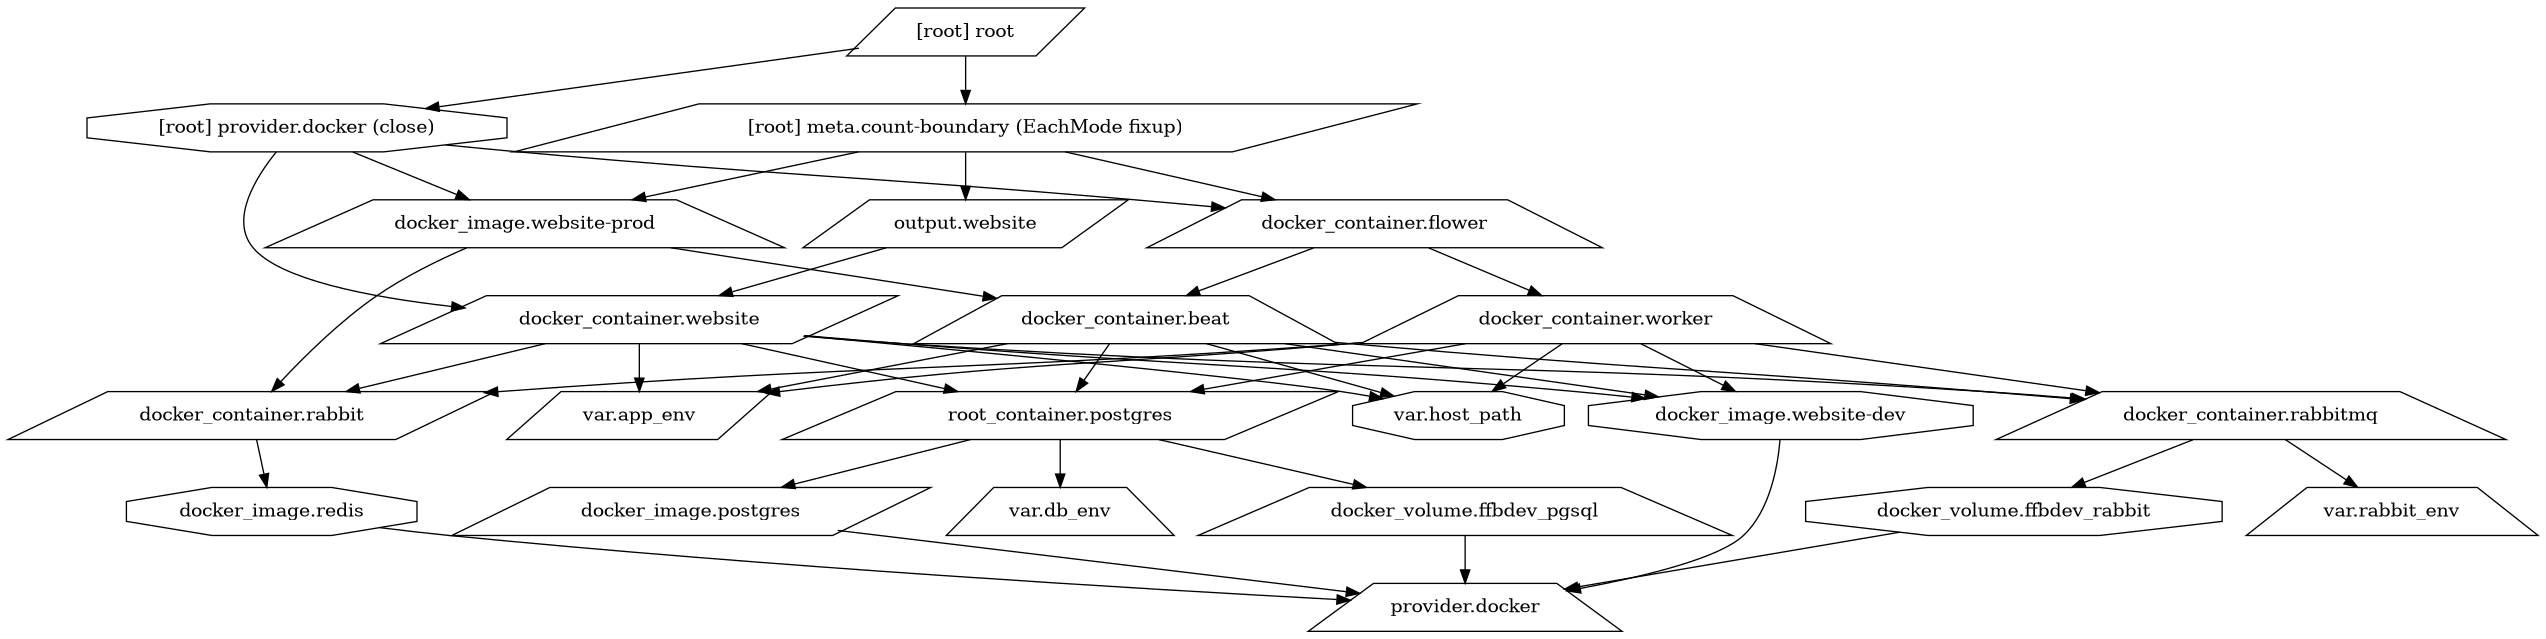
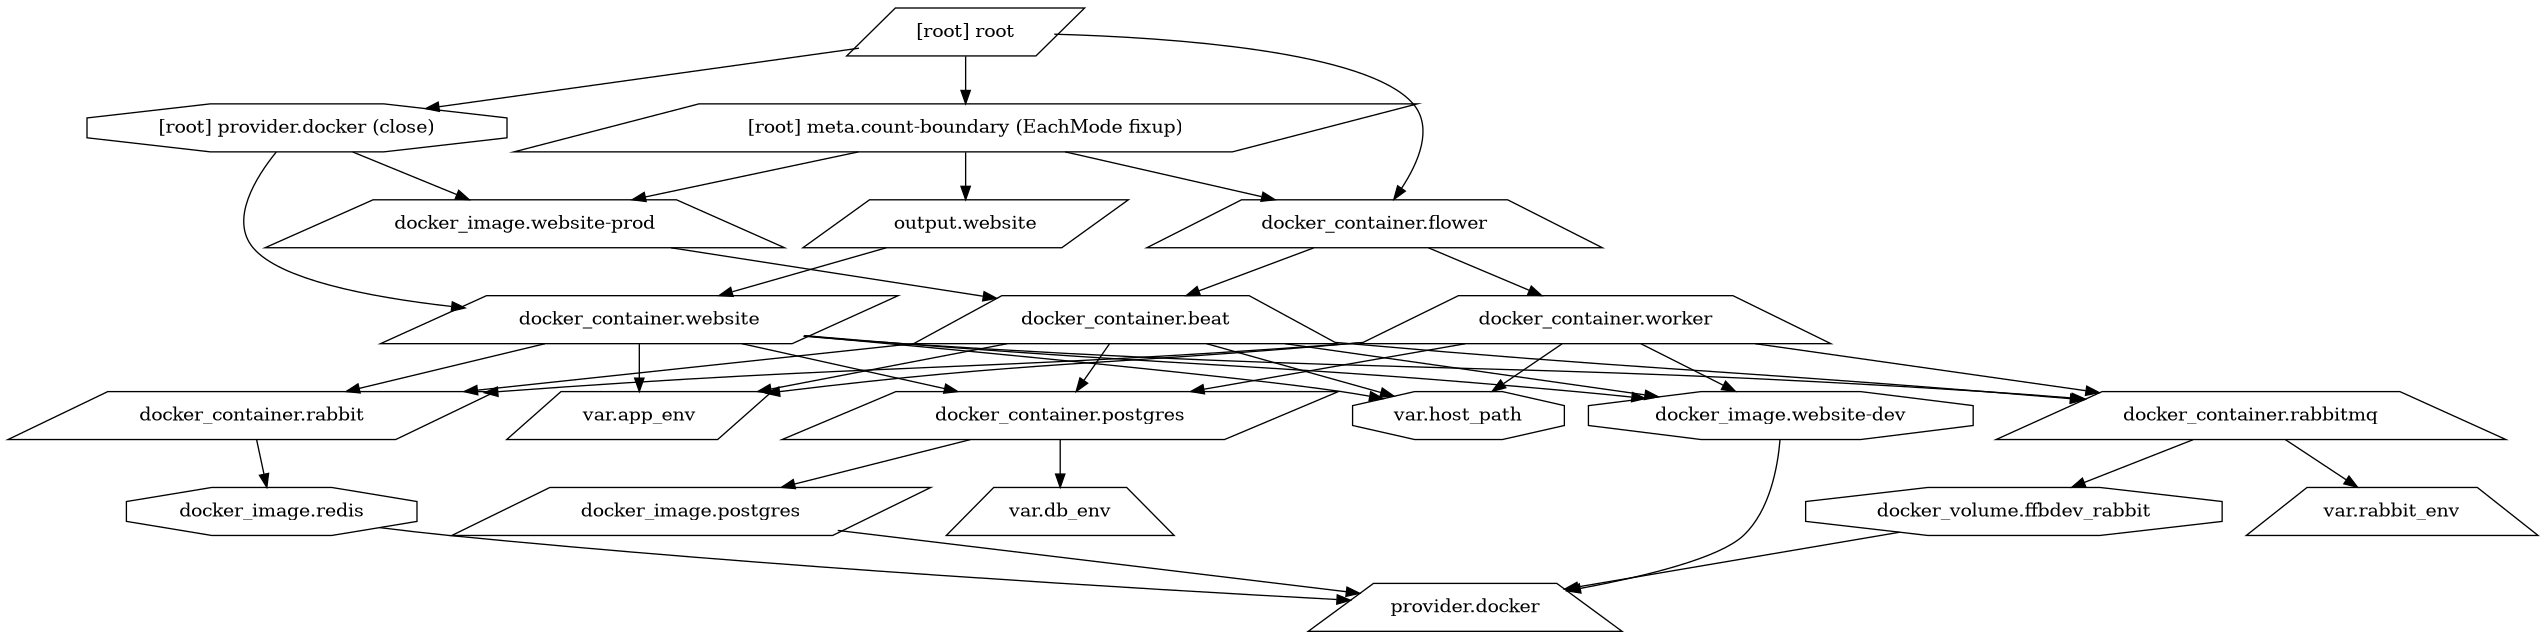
edge "[root] provider.docker (close)" -> "docker_container.flower": now "[root] root" -> "docker_container.flower"
edge "docker_image.website-prod" -> "docker_container.rabbit": now "docker_container.beat" -> "docker_container.rabbit"
node "root_container.postgres": label "root_container.postgres" -> "docker_container.postgres"
node "docker_volume.ffbdev_pgsql": removed
